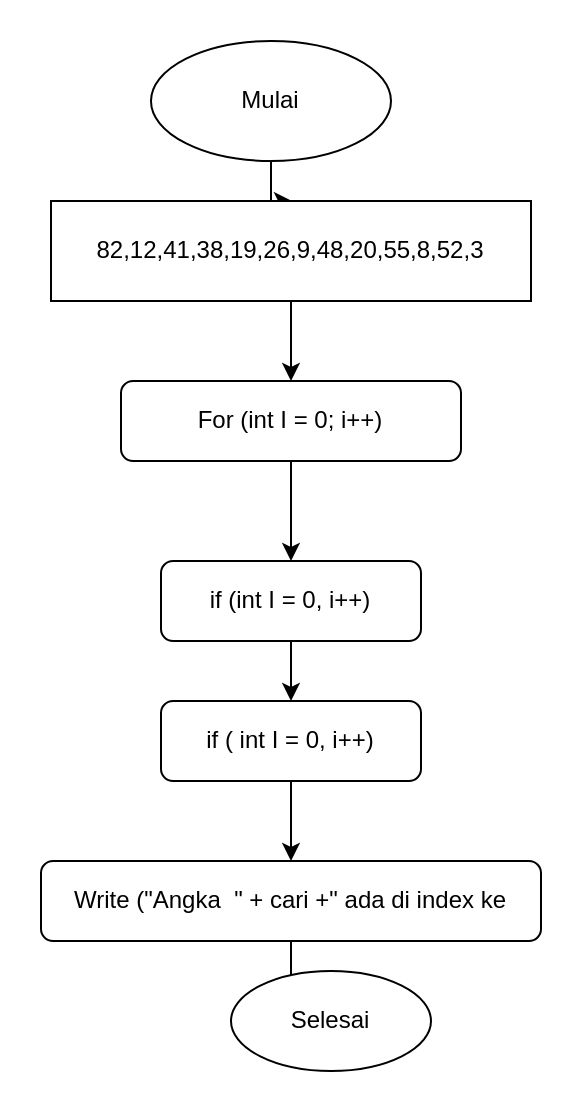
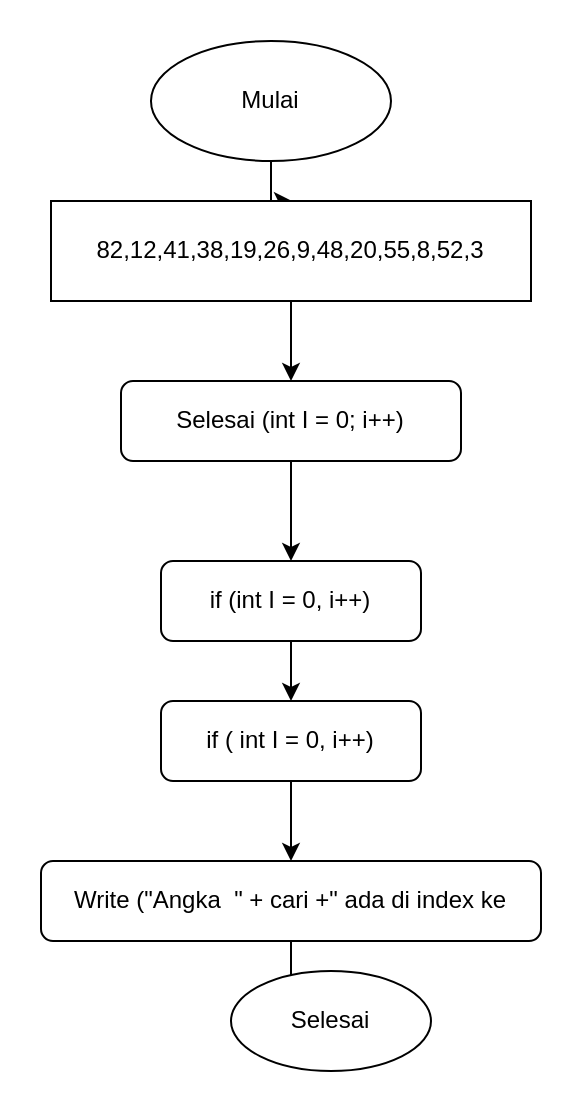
node "For (int I = 0; i++)": label "For (int I = 0; i++)" -> "Selesai (int I = 0; i++)"
